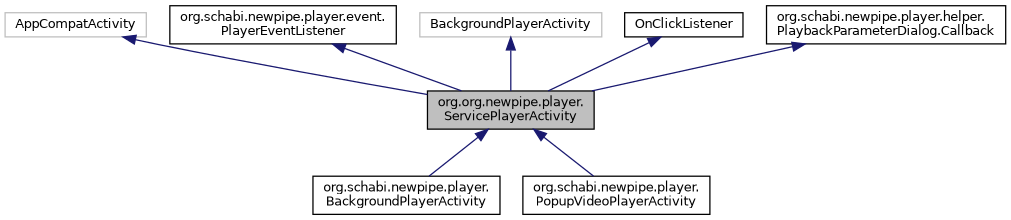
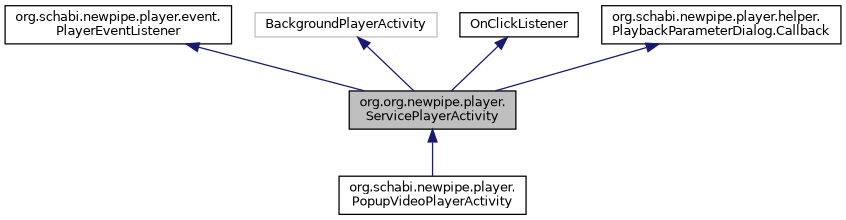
node "AppCompatActivity": removed
node "org.schabi.newpipe.player. BackgroundPlayerActivity": removed
